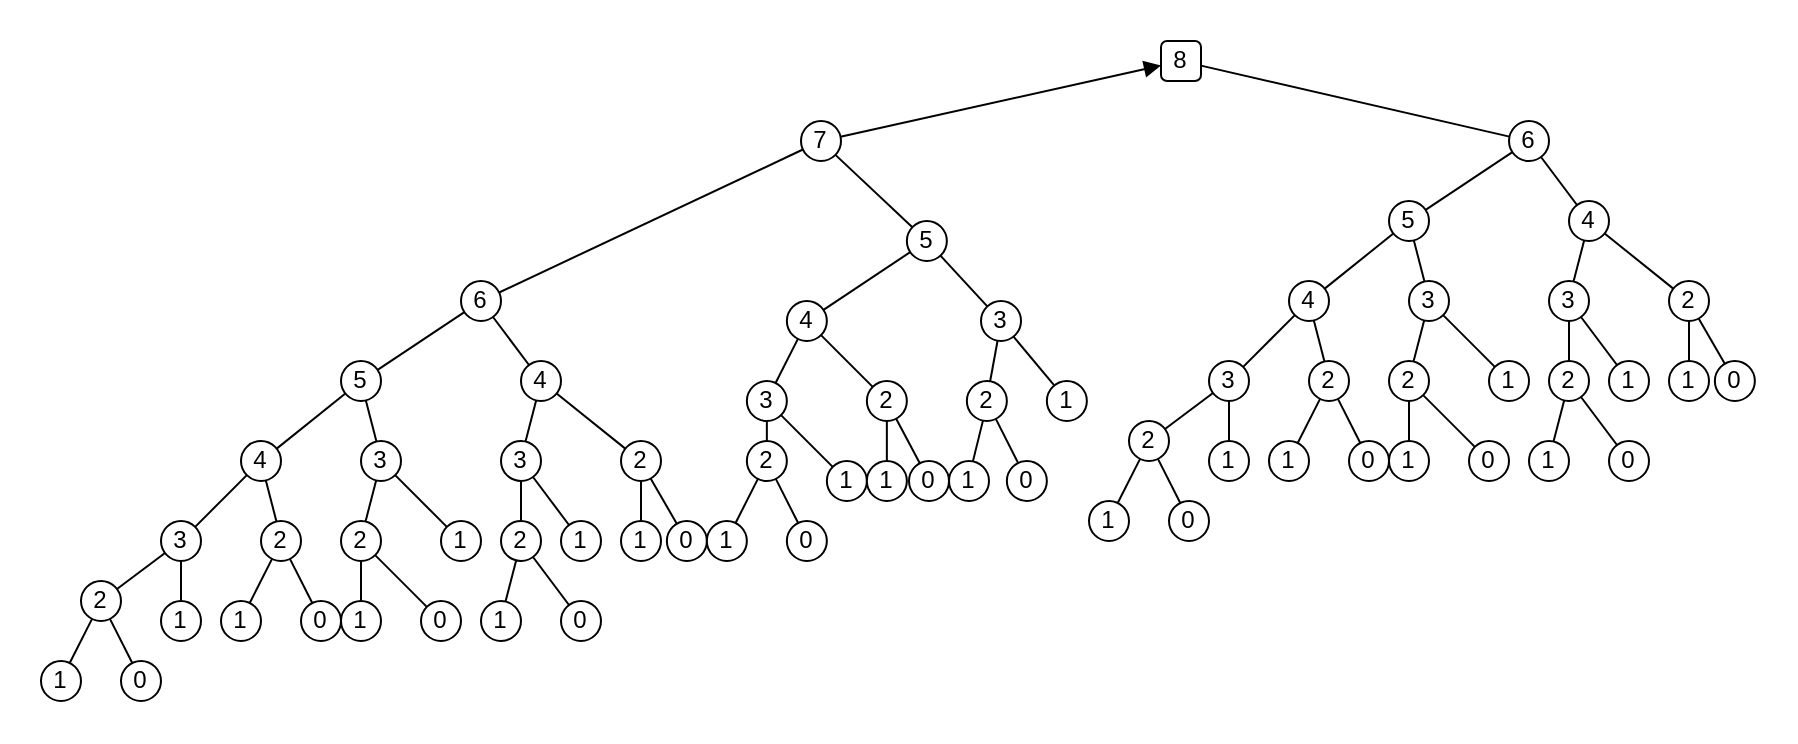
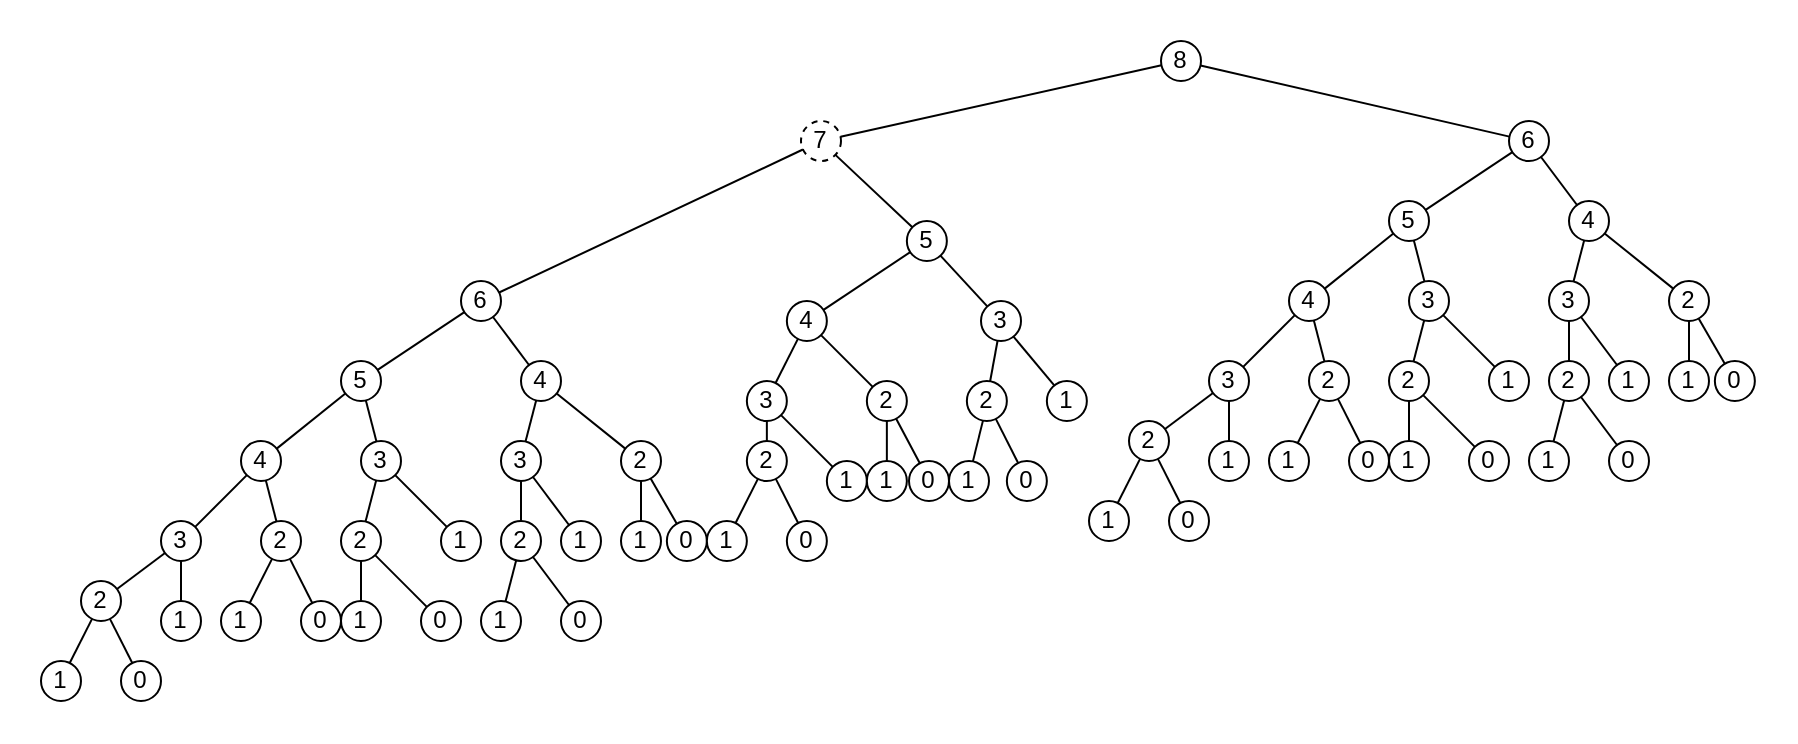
node "8": shape rounded rectangle -> ellipse
edge "7" -> "8": arrowhead block -> none
node "7": style solid -> dashed
